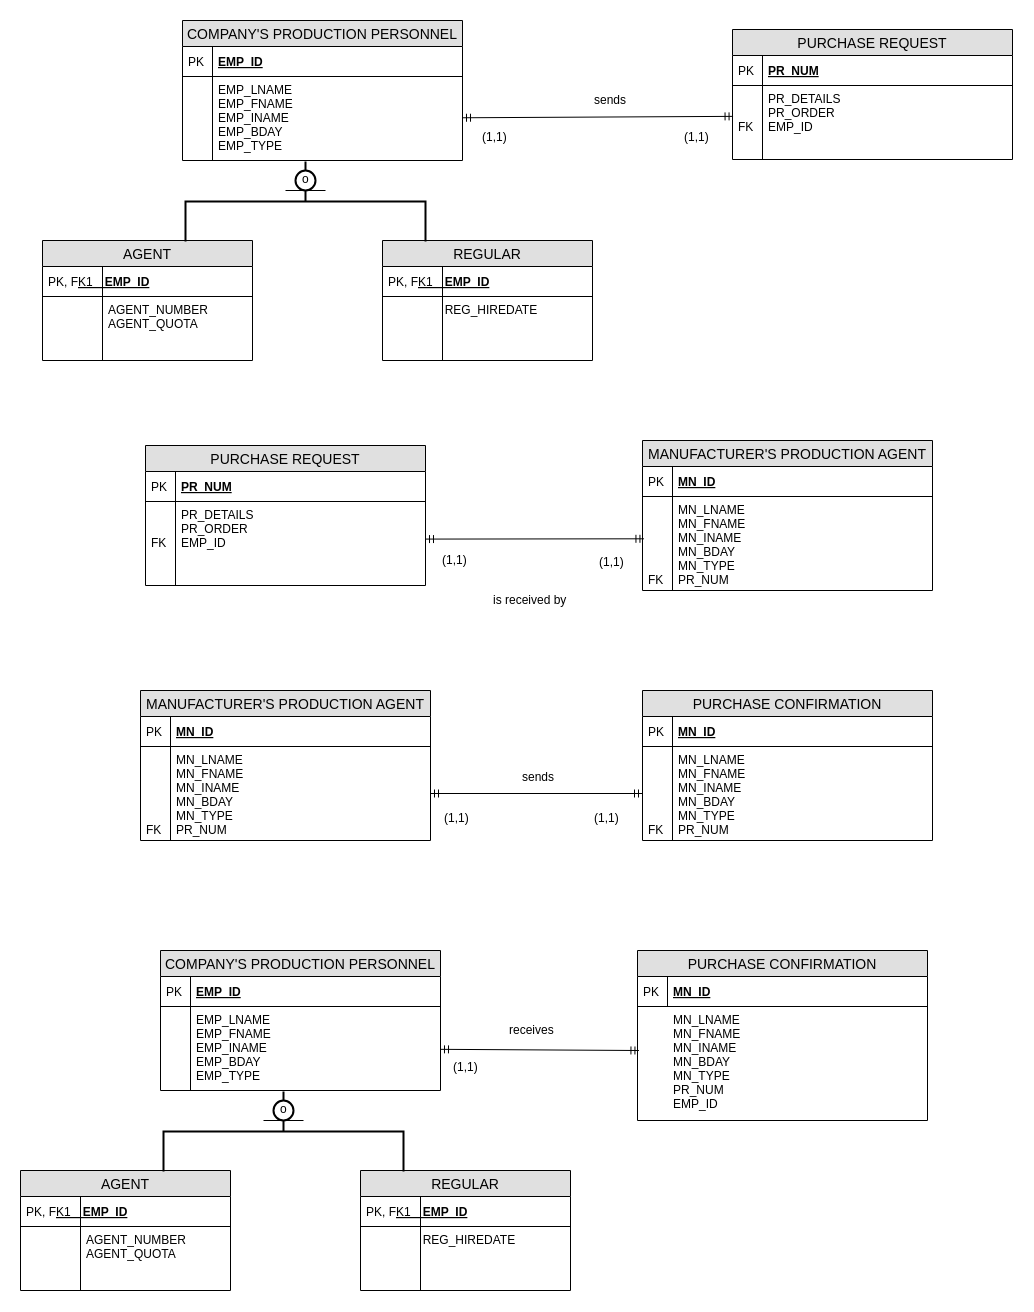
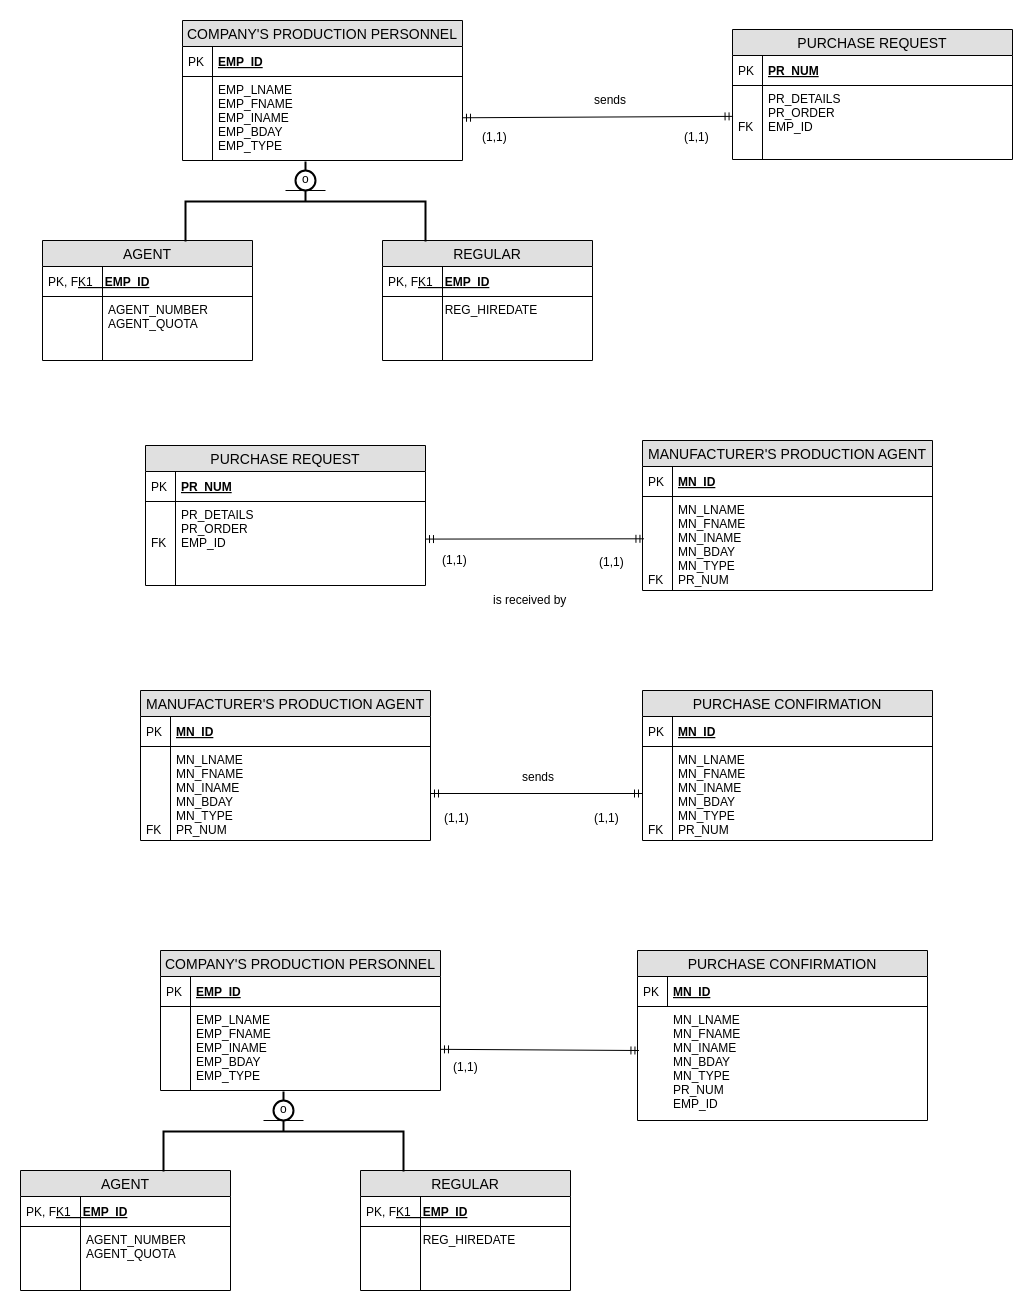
node "receives": removed
